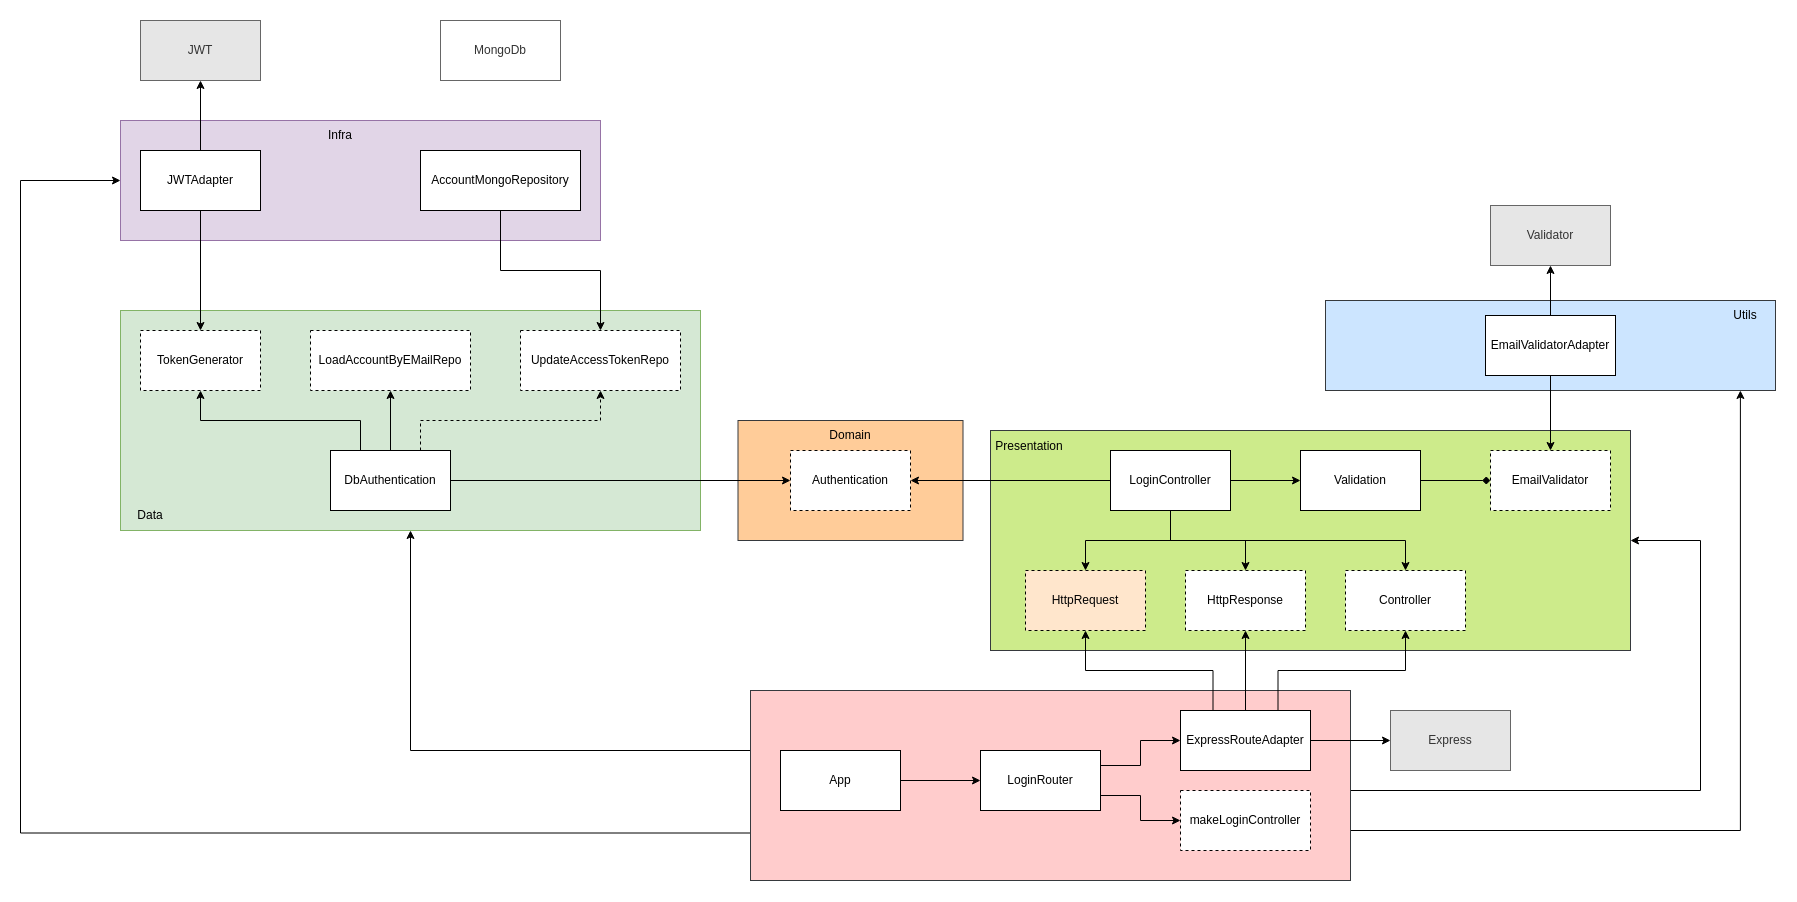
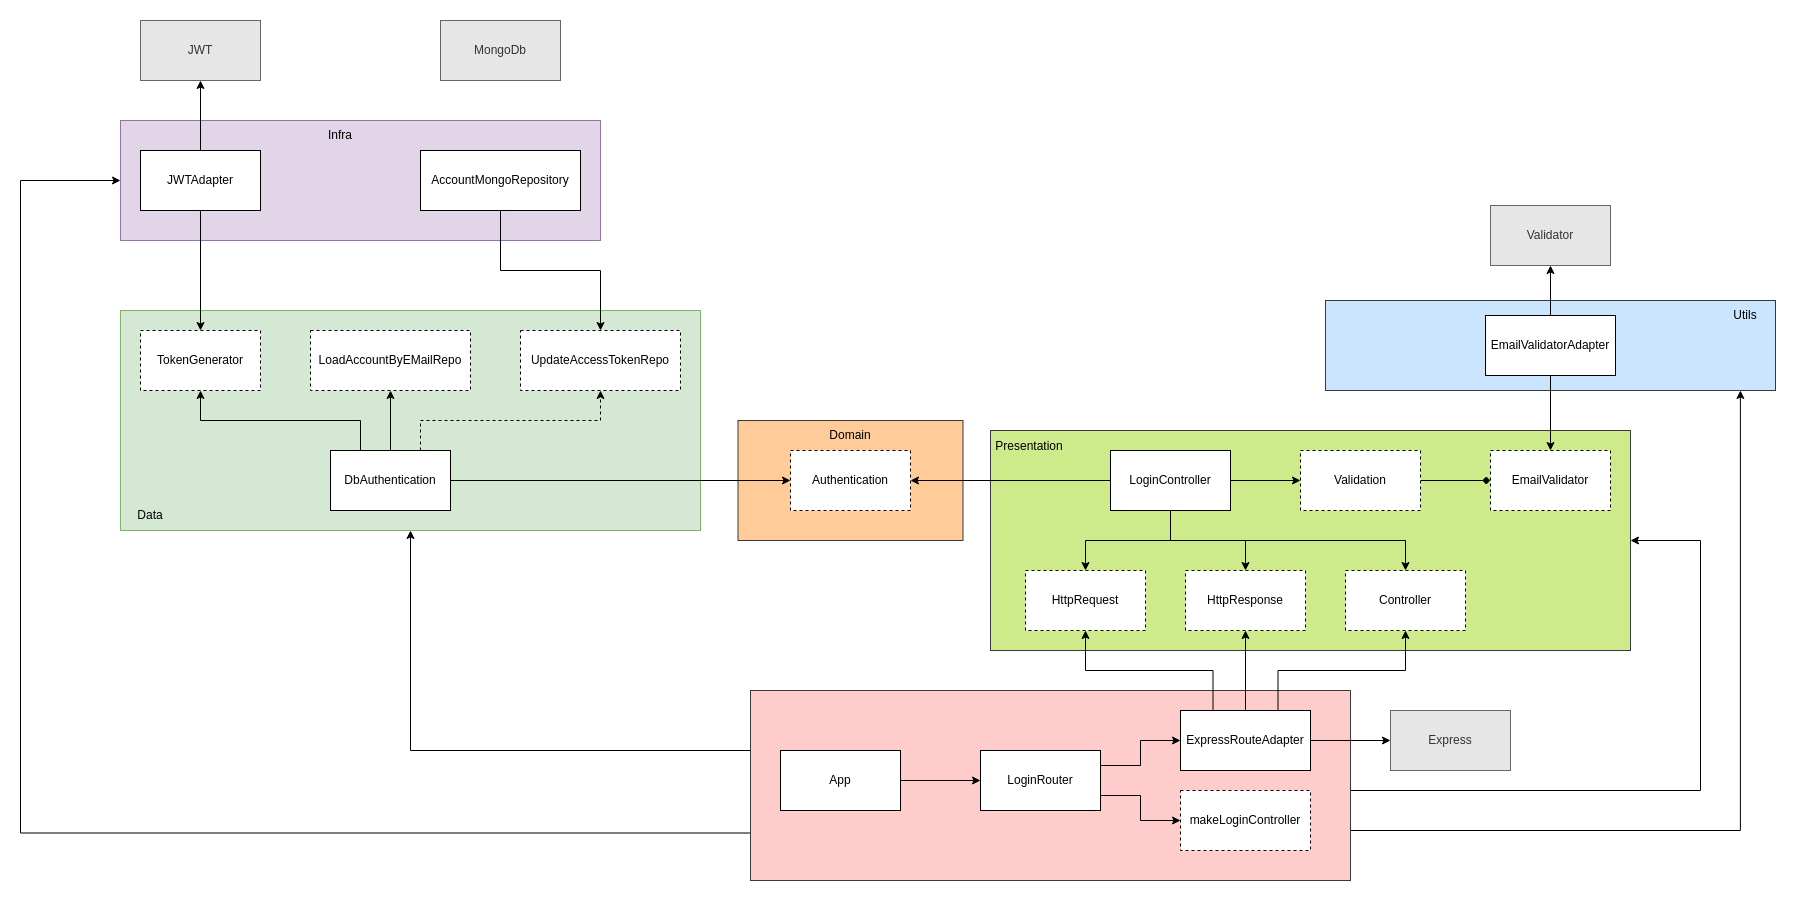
node "MongoDb": fillcolor #ffffff -> #e6e6e6
node "Validation": style solid -> dashed
node "HttpRequest": fillcolor #ffe6cc -> #ffffff
